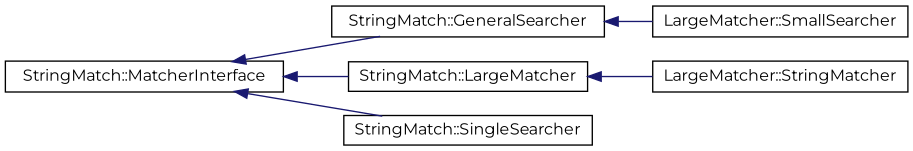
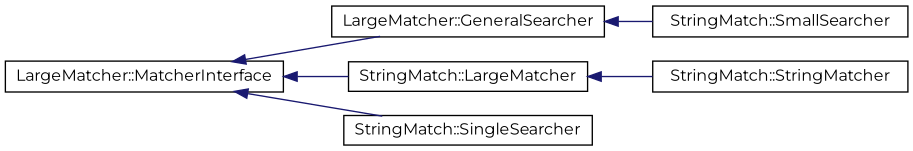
node "StringMatch::GeneralSearcher": label "StringMatch::GeneralSearcher" -> "LargeMatcher::GeneralSearcher"
node "LargeMatcher::SmallSearcher": label "LargeMatcher::SmallSearcher" -> "StringMatch::SmallSearcher"
node "StringMatch::MatcherInterface": label "StringMatch::MatcherInterface" -> "LargeMatcher::MatcherInterface"
node "LargeMatcher::StringMatcher": label "LargeMatcher::StringMatcher" -> "StringMatch::StringMatcher"
